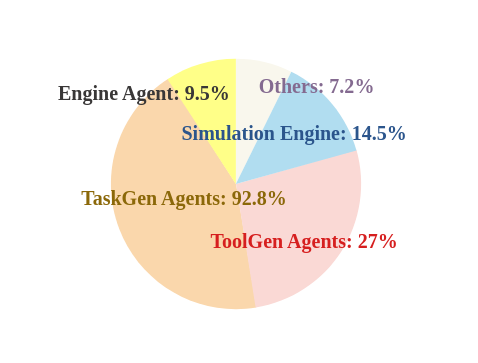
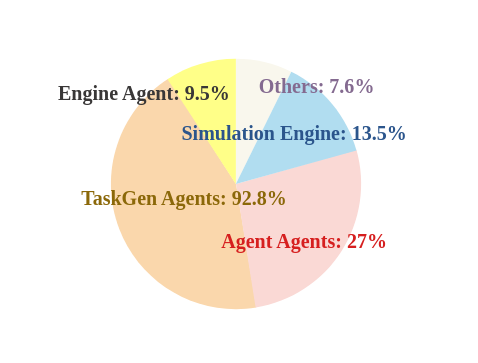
node "Others: 7.2%": label "Others: 7.2%" -> "Others: 7.6%"
node "Simulation Engine: 14.5%": label "Simulation Engine: 14.5%" -> "Simulation Engine: 13.5%"
node "ToolGen Agents: 27%": label "ToolGen Agents: 27%" -> "Agent Agents: 27%"
